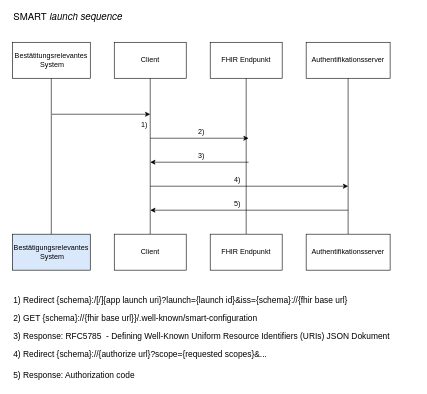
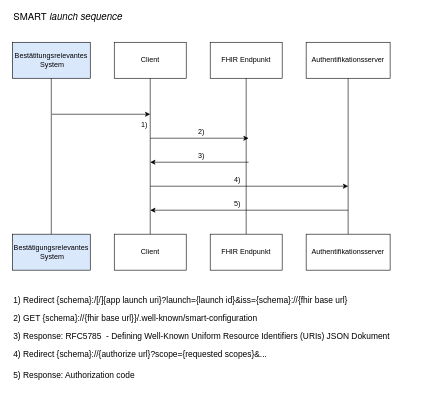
node "Bestätitungsrelevantes System": fillcolor #ffffff -> #dae8fc
